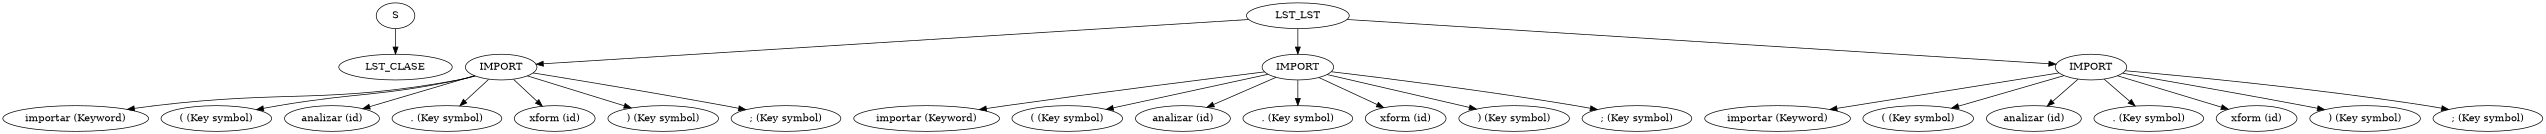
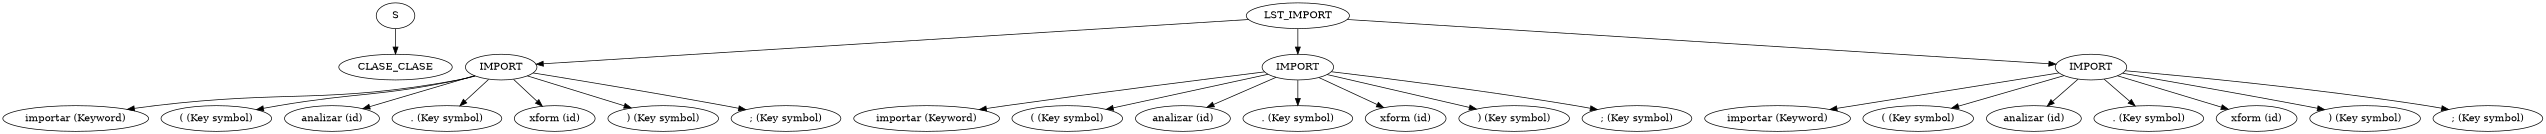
node "LST_LST": label "LST_LST" -> "LST_IMPORT"
node "LST_CLASE": label "LST_CLASE" -> "CLASE_CLASE"
